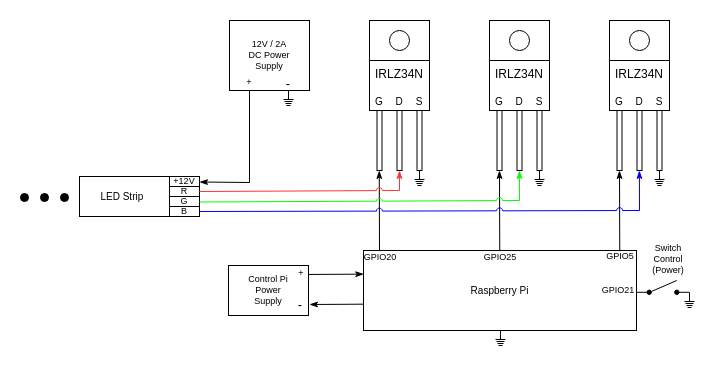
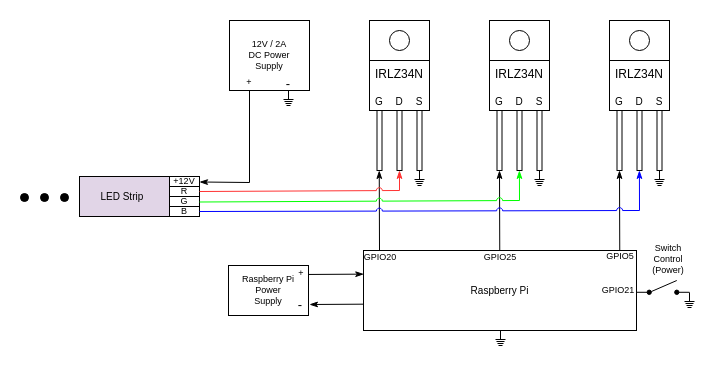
node "LED Strip": fillcolor #ffffff -> #e1d5e7
node "Control Pi Power Supply": label "Control Pi Power Supply" -> "Raspberry Pi Power Supply"
